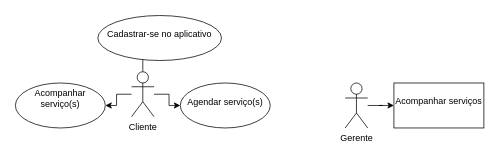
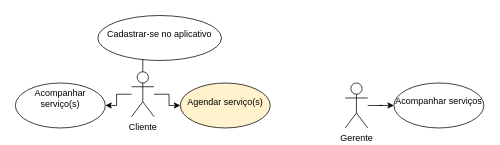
node "Agendar serviço(s)": fillcolor #ffffff -> #fff2cc
node "Acompanhar serviços": shape rectangle -> ellipse
